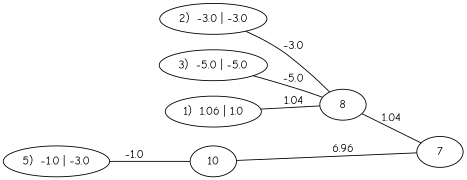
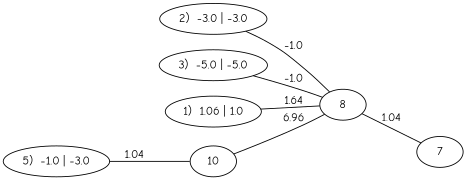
edge "2)  -3.0 | -3.0" -- "8": label "-3.0" -> "-1.0"
edge "3)  -5.0 | -5.0" -- "8": label "-5.0" -> "-1.0"
edge "8" -- "1)  1.06 | 1.0": label "1.04" -> "1.64"
edge "5)  -1.0 | -3.0" -- "10": label "-1.0" -> "1.04"
edge "7" -- "10": now "8" -- "10"
